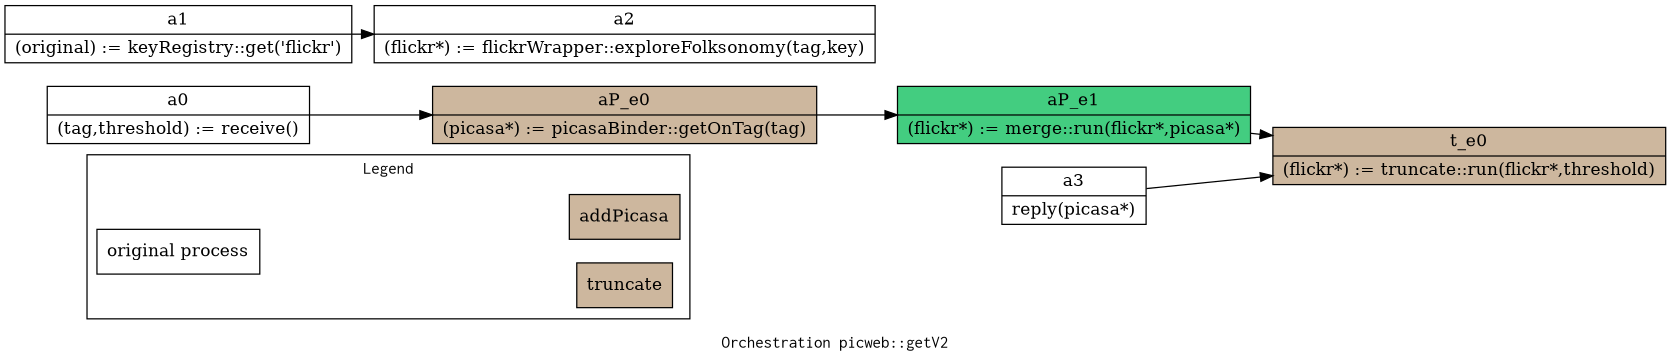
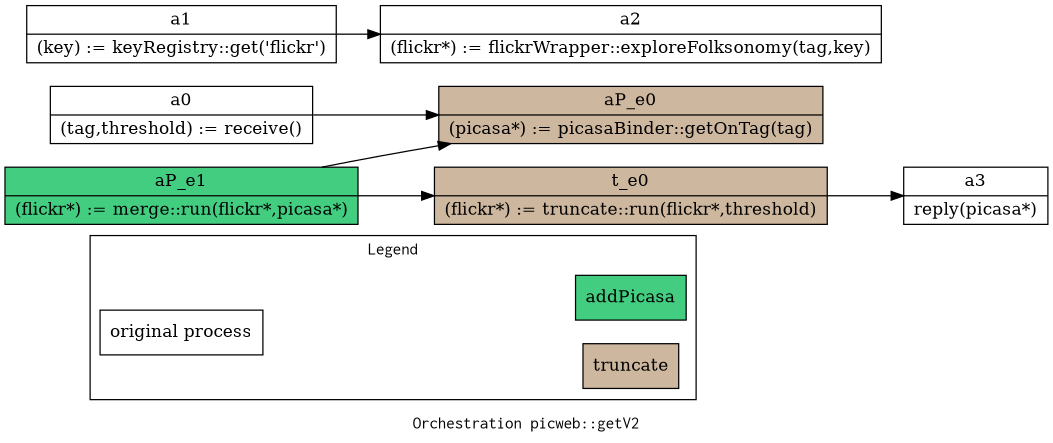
node "a1": text "(original) := keyRegistry::get('flickr')" -> "(key) := keyRegistry::get('flickr')"
edge "aP_e0" -> "aP_e1": reversed
edge "a3" -> "t_e0": reversed
node "addPicasa": fillcolor bisque3 -> seagreen3
